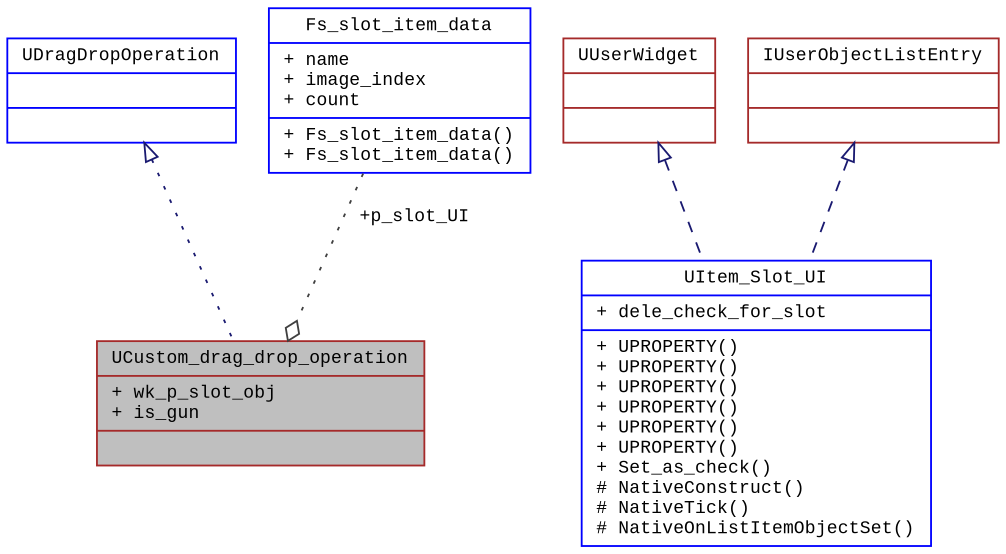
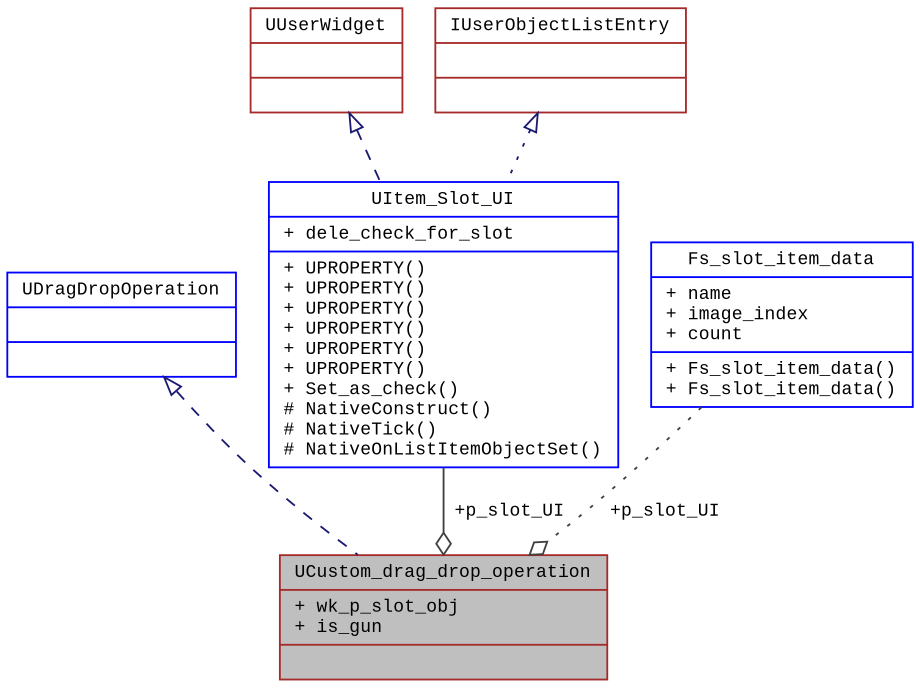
edge "UItem_Slot_UI" -> "IUserObjectListEntry": style dashed -> dotted
edge "UCustom_drag_drop_operation" -> "UDragDropOperation": style dotted -> dashed
edge "UItem_Slot_UI" -> "UCustom_drag_drop_operation": added, label "+p_slot_UI"
